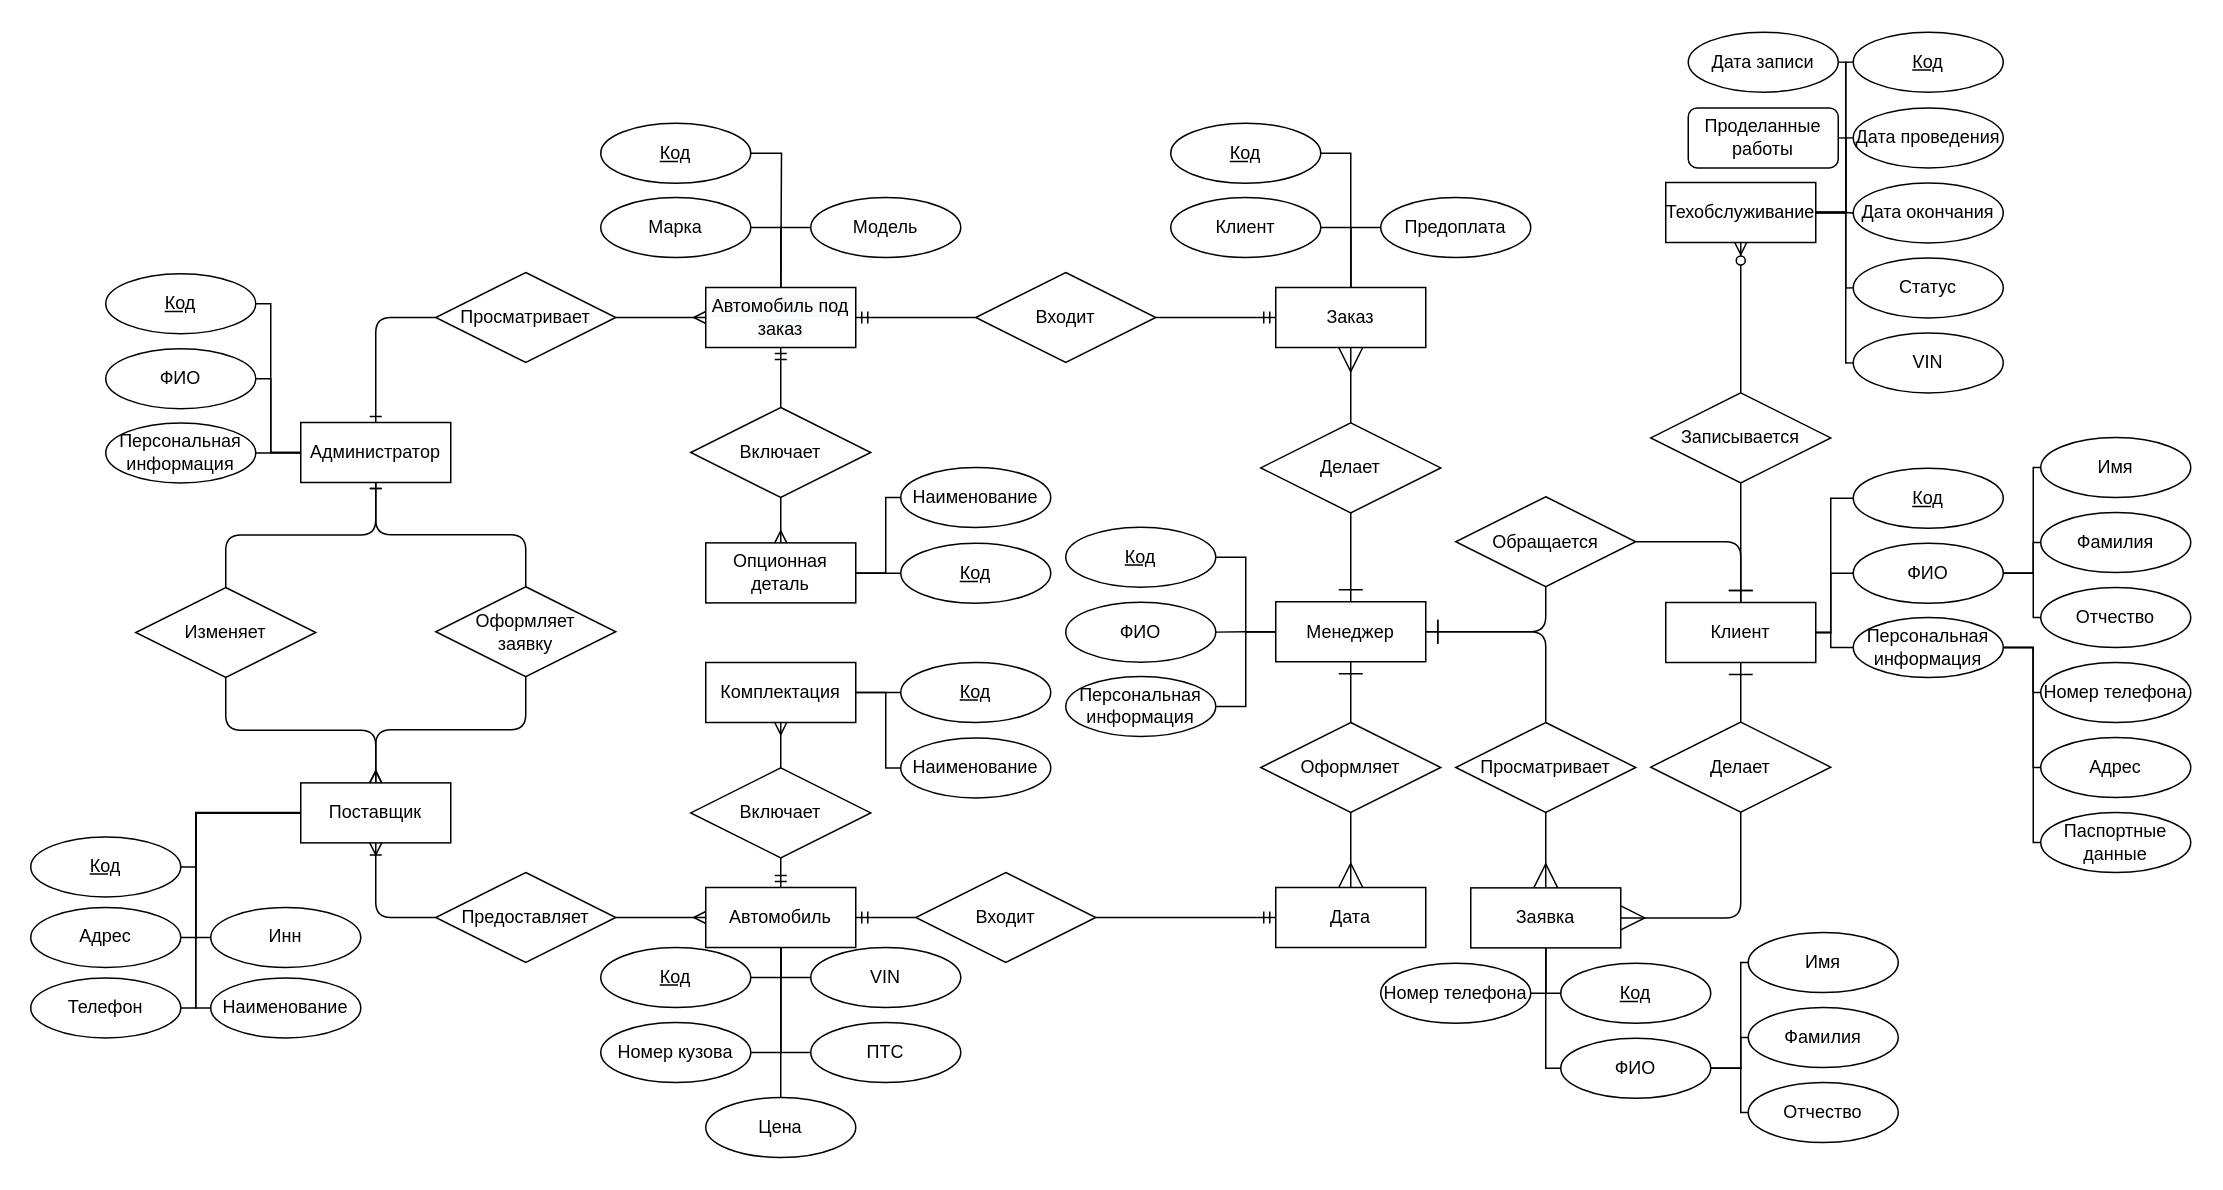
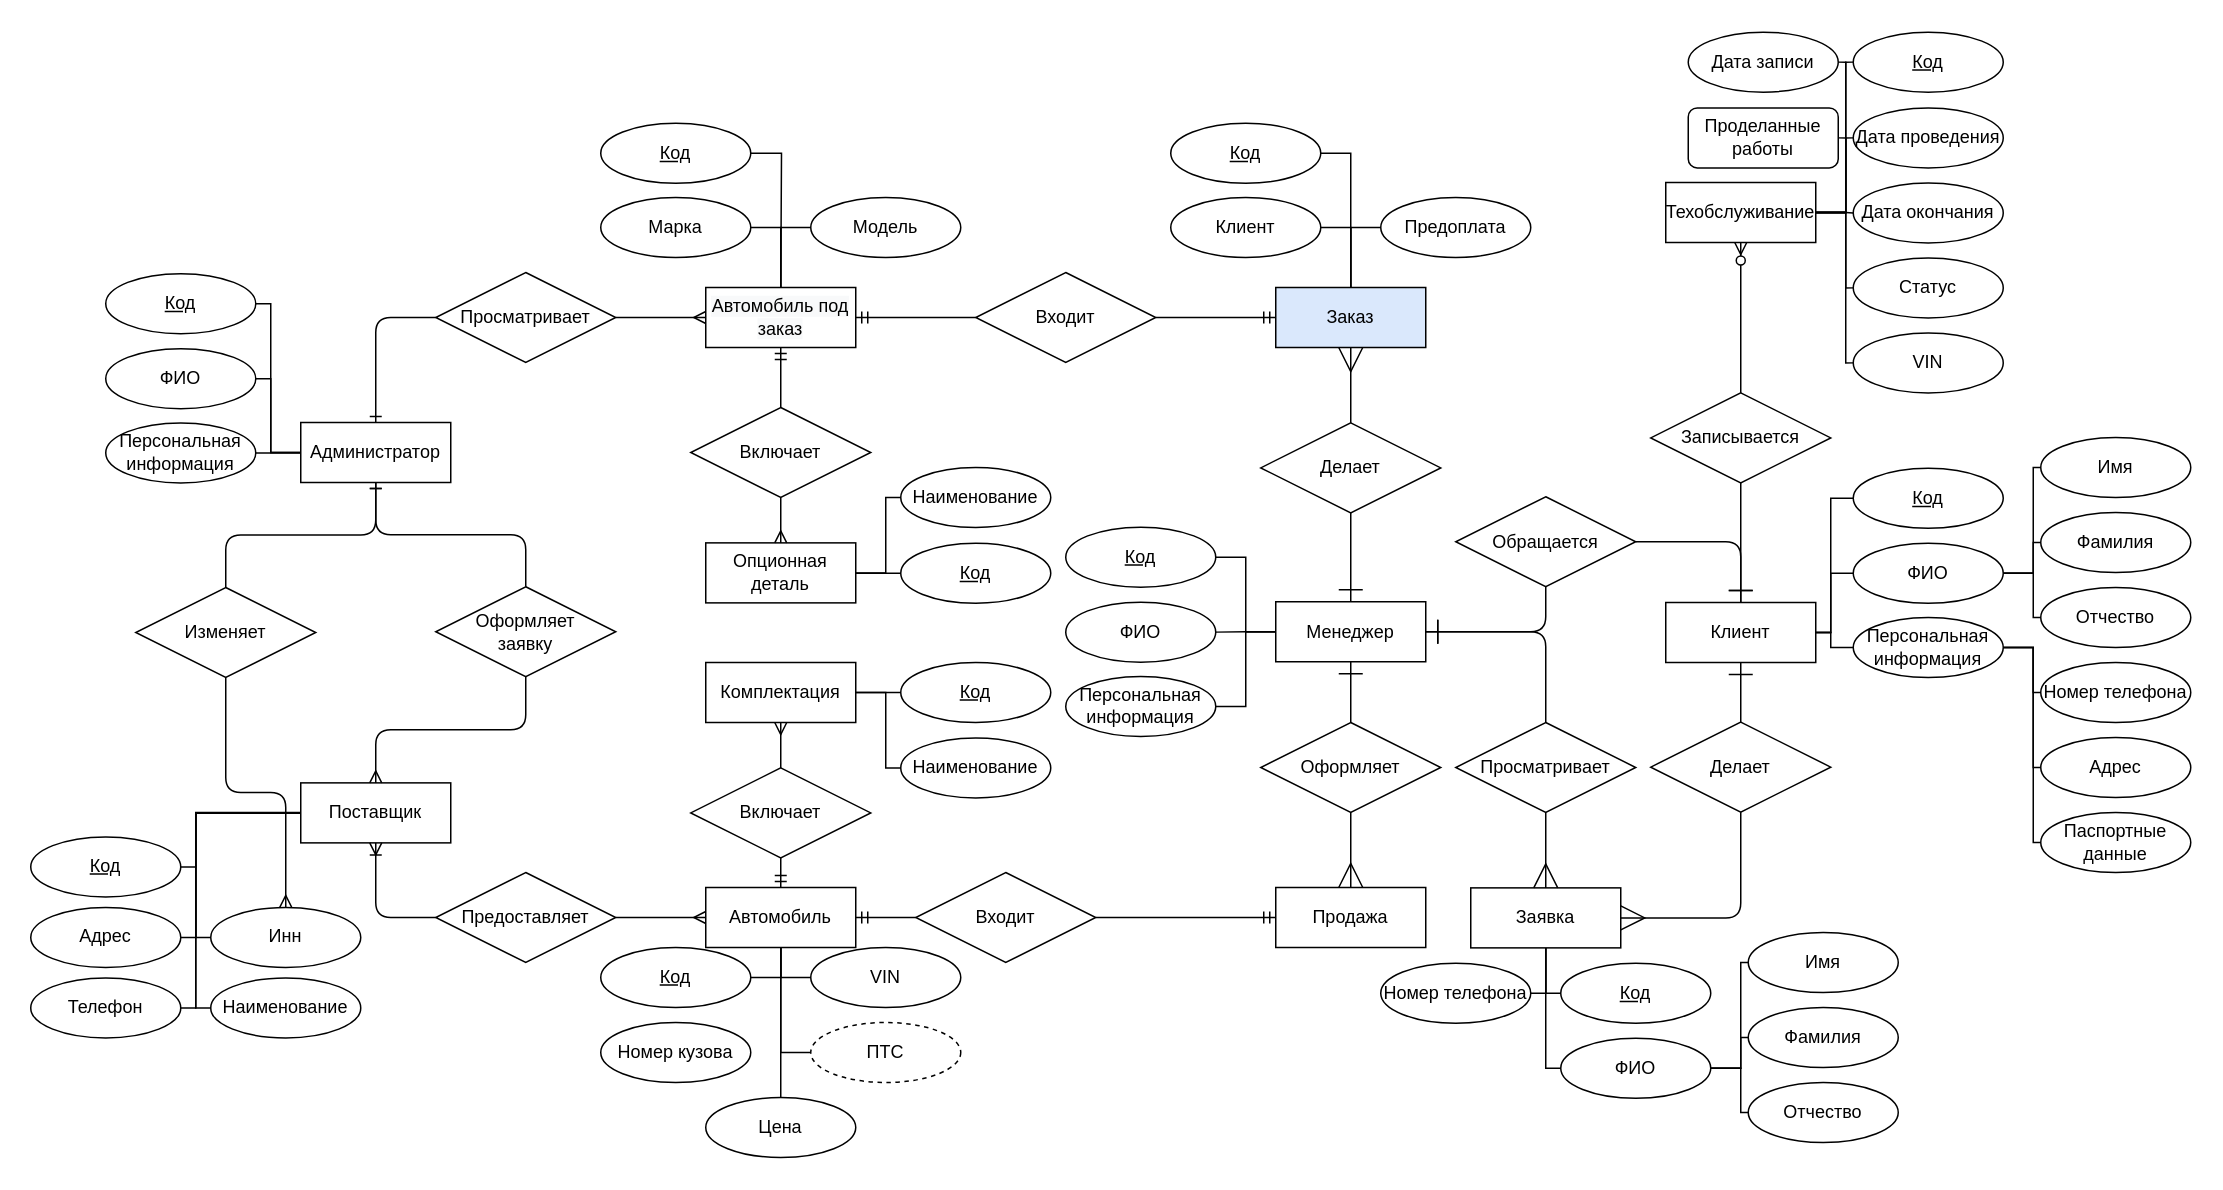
node "Заказ": fillcolor #ffffff -> #dae8fc
edge "Изменяет" -> "Поставщик": now "Изменяет" -> "Инн"
node "Дата": label "Дата" -> "Продажа"
edge "Автомобиль" -- "Номер кузова": removed
node "ПТС": style solid -> dashed
